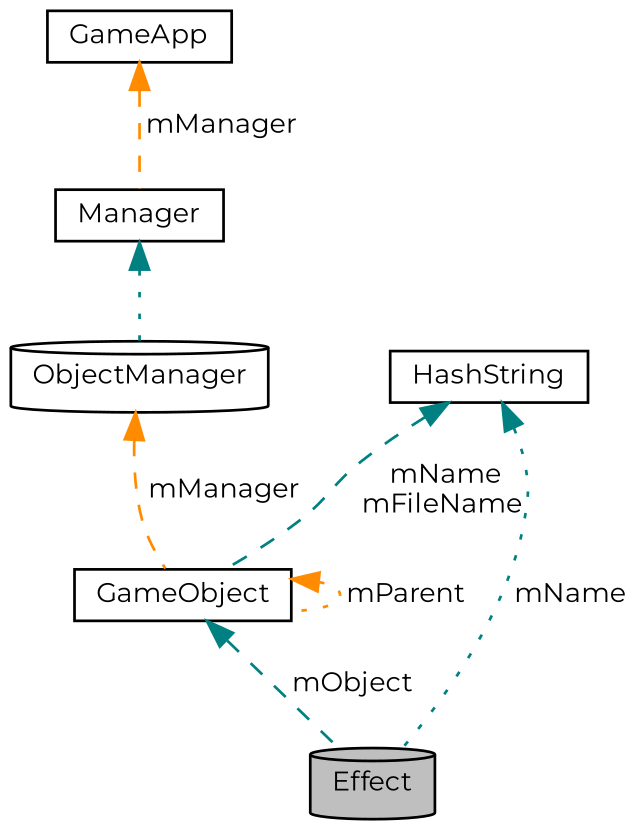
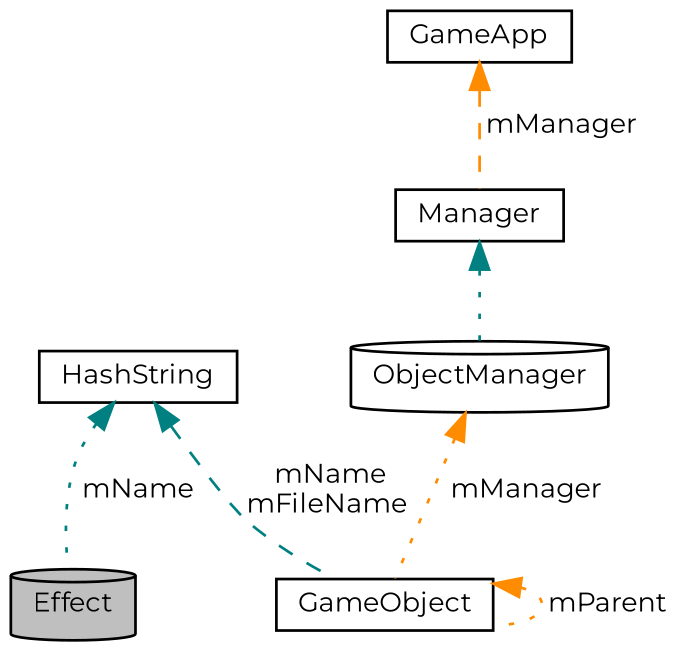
edge "GameObject" -> "ObjectManager": style dashed -> dotted
edge "Effect" -> "GameObject": removed, label "mObject"
